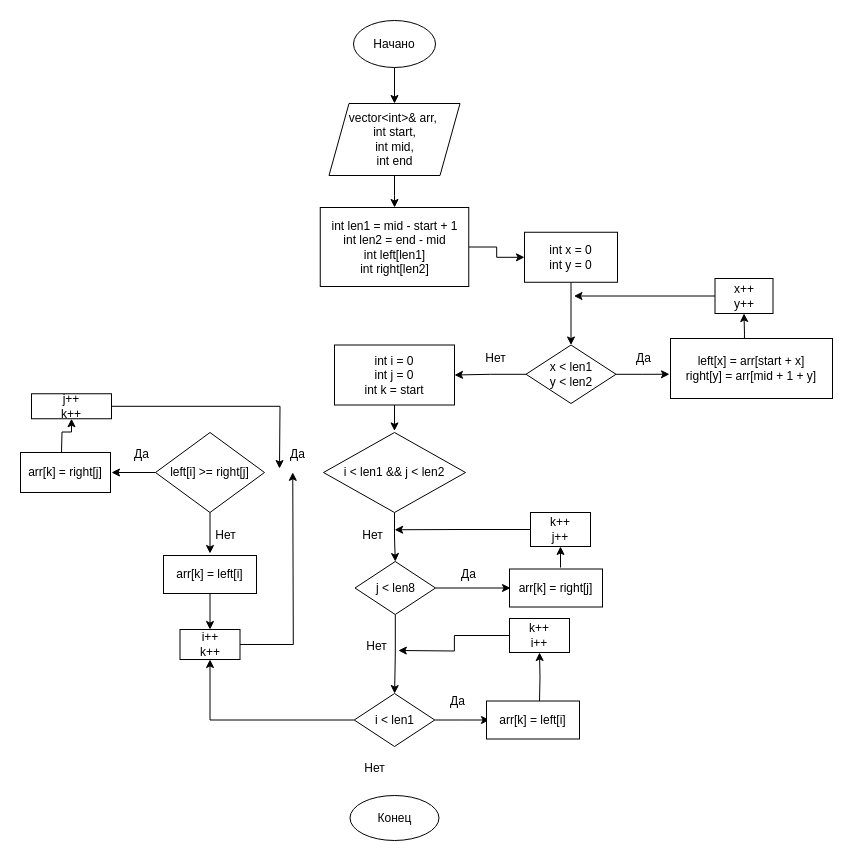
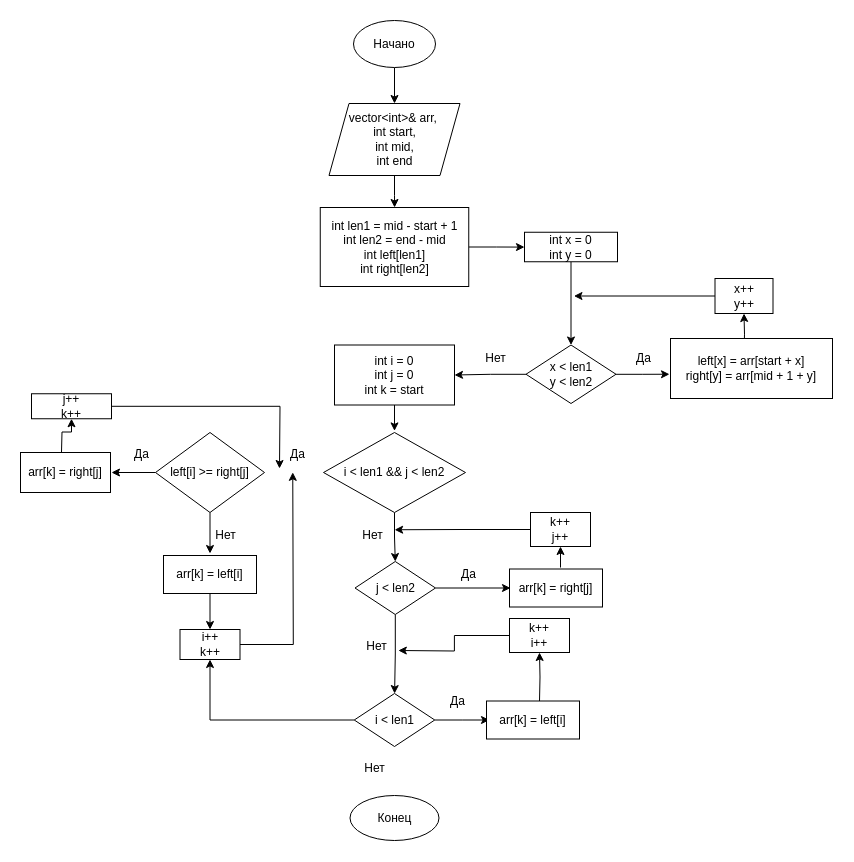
node "int x = 0 int y = 0": size 93x50 -> 93x30
node "j < len8": label "j < len8" -> "j < len2"
